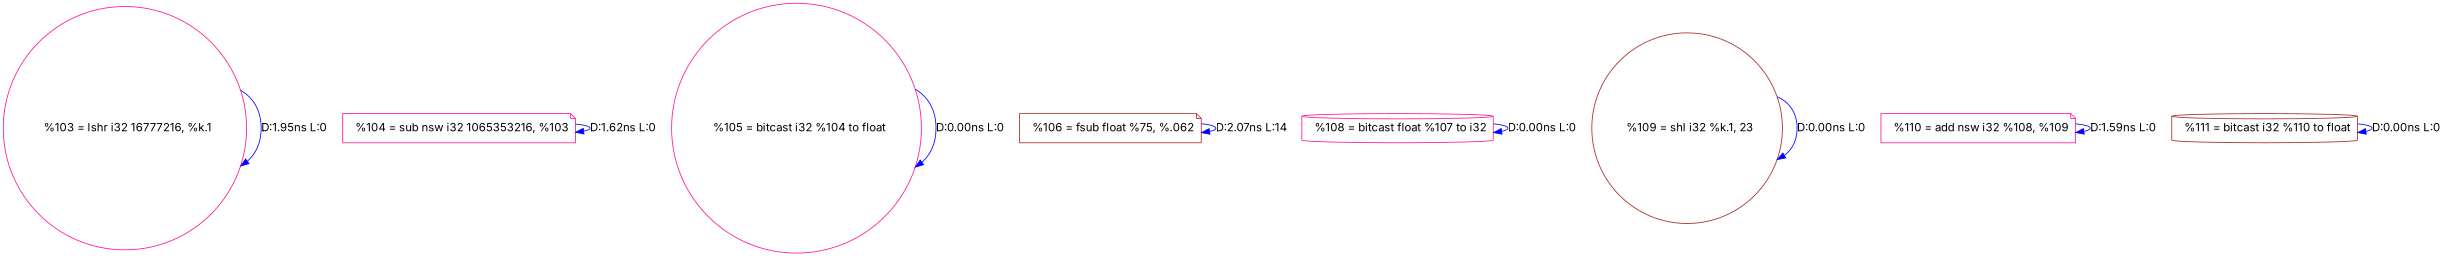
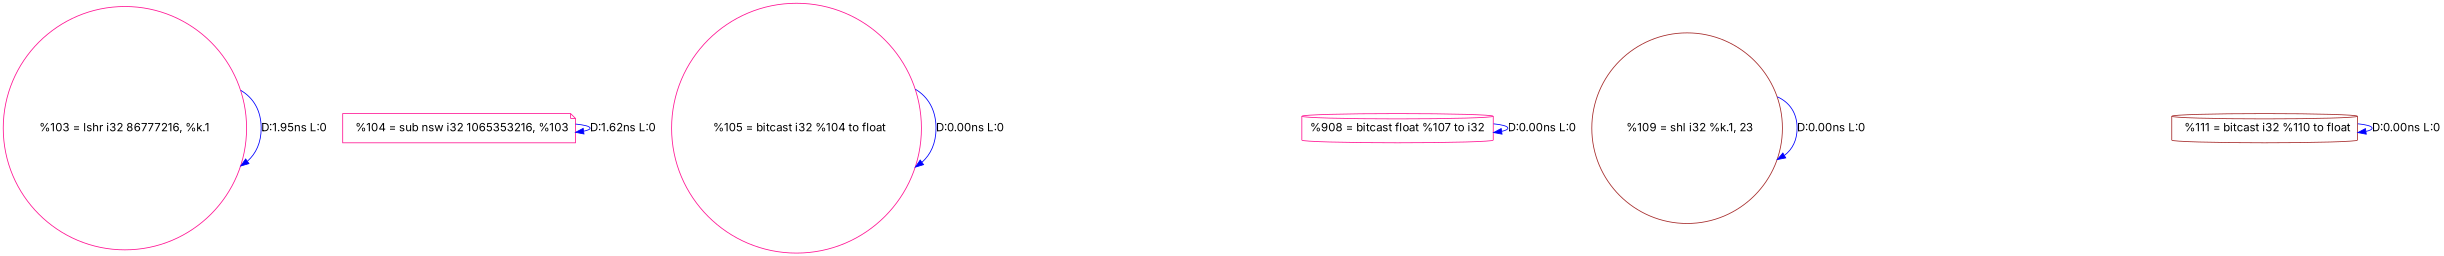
node "%103 = lshr i32 16777216, %k.1": label "%103 = lshr i32 16777216, %k.1" -> "%103 = lshr i32 86777216, %k.1"
node "%106 = fsub float %75, %.062": removed
node "%108 = bitcast float %107 to i32": label "%108 = bitcast float %107 to i32" -> "%908 = bitcast float %107 to i32"
node "%110 = add nsw i32 %108, %109": removed
